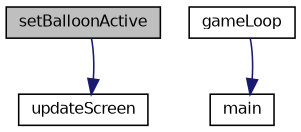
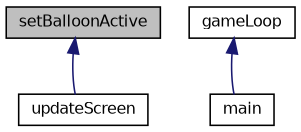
edge "setBalloonActive" -> "updateScreen": reversed
edge "gameLoop" -> "main": reversed
